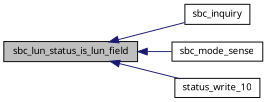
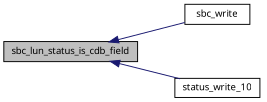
node "sbc_inquiry": label "sbc_inquiry" -> "sbc_write"
node "sbc_lun_status_is_lun_field": label "sbc_lun_status_is_lun_field" -> "sbc_lun_status_is_cdb_field"
node "sbc_mode_sense": removed
